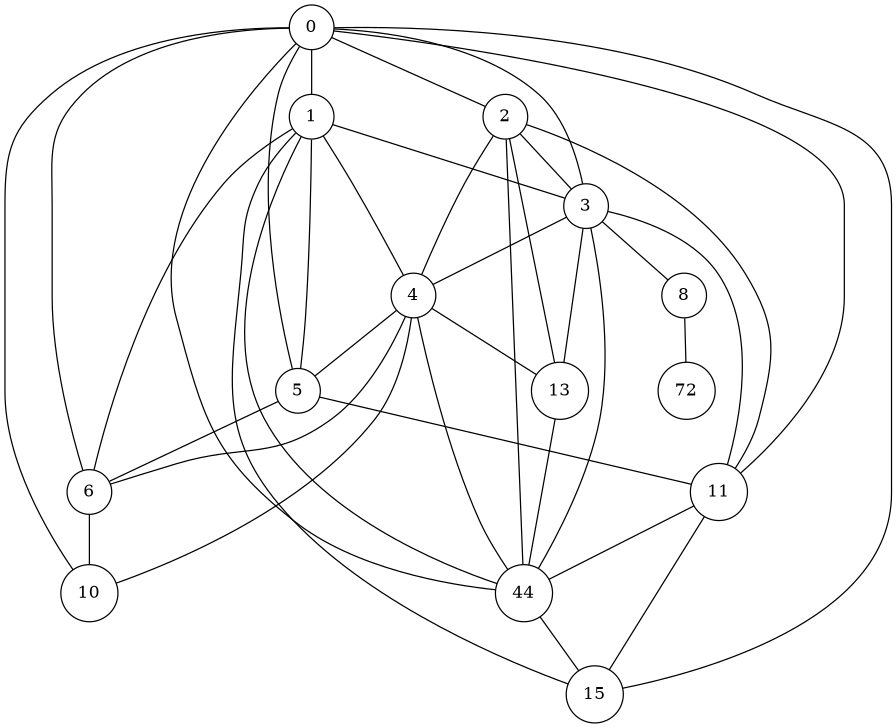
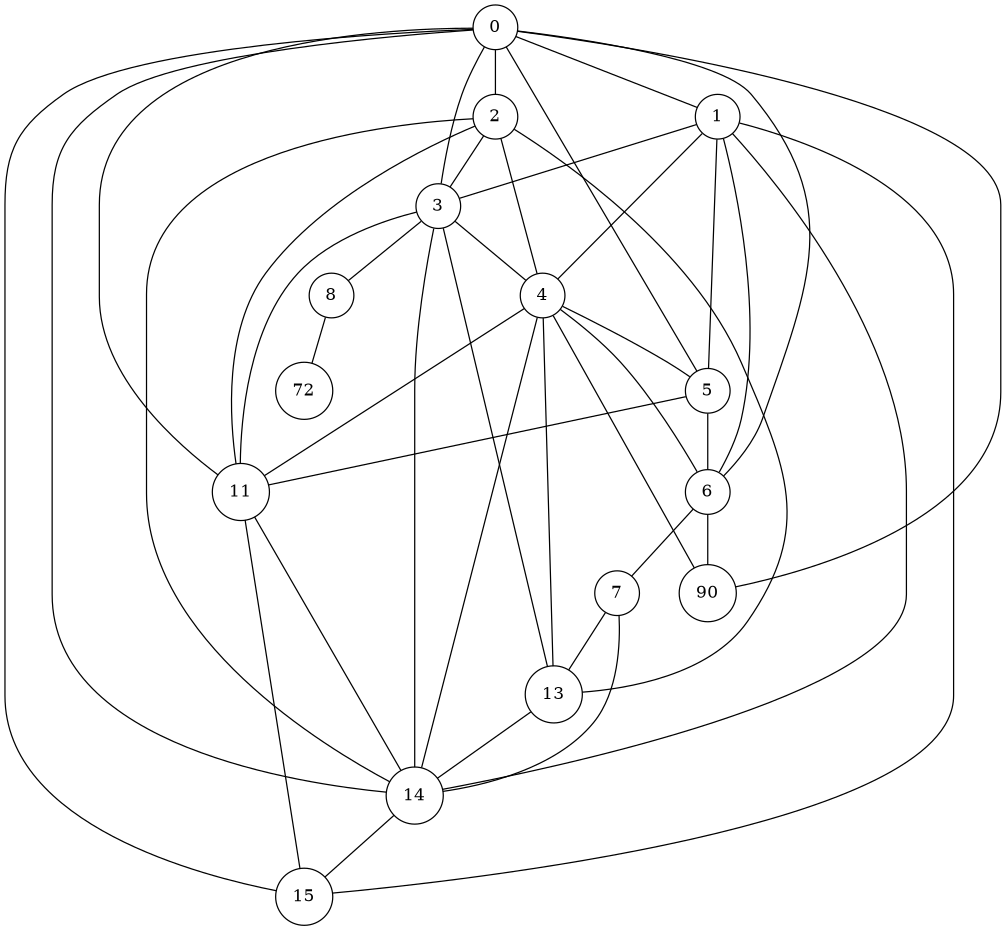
edge "4" -- "11": added
node "10": label "10" -> "90"
node "44": label "44" -> "14"
node "7": added
